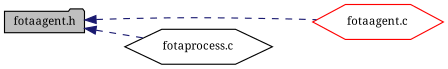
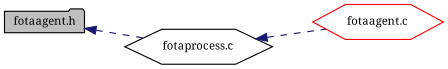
edge "fotaagent.c" -> "fotaagent.h": now "fotaagent.c" -> "fotaprocess.c"
